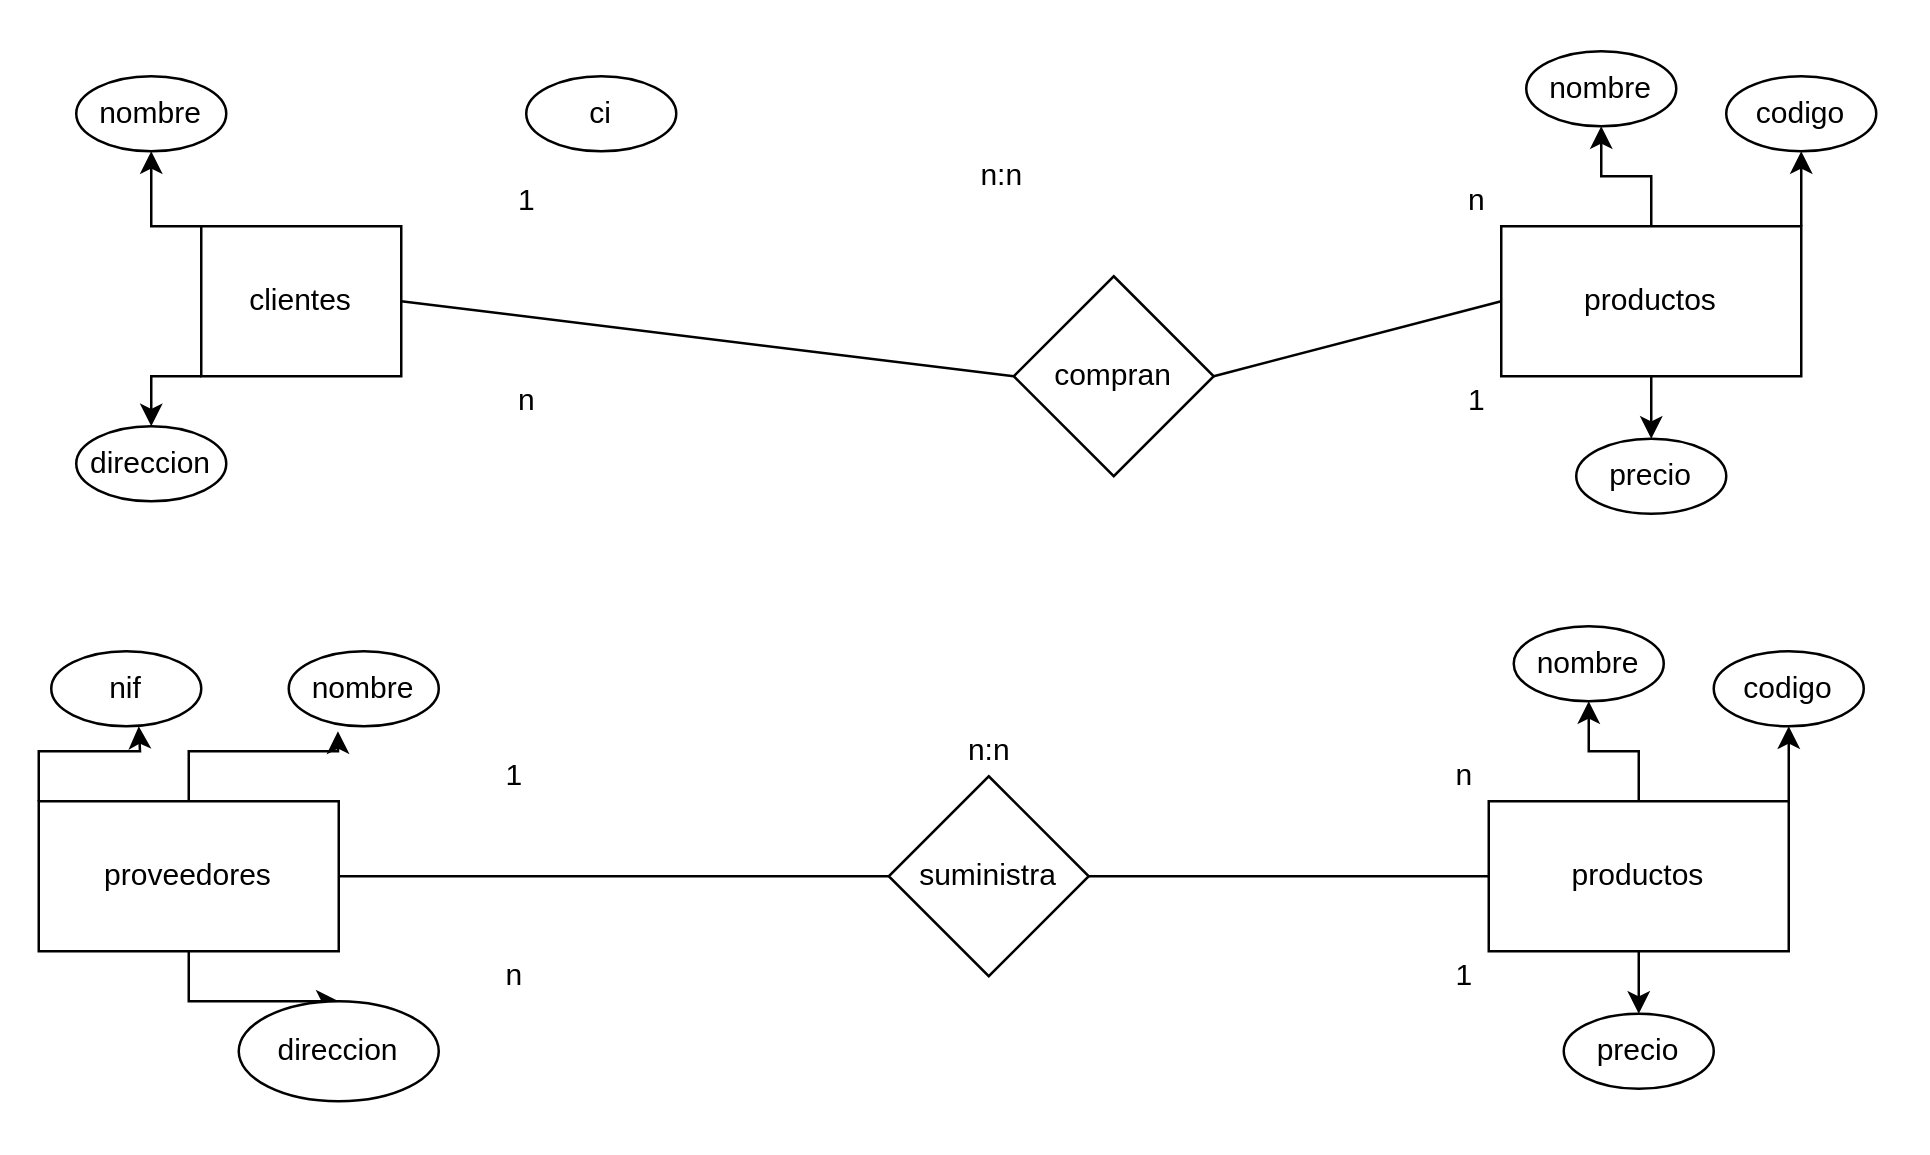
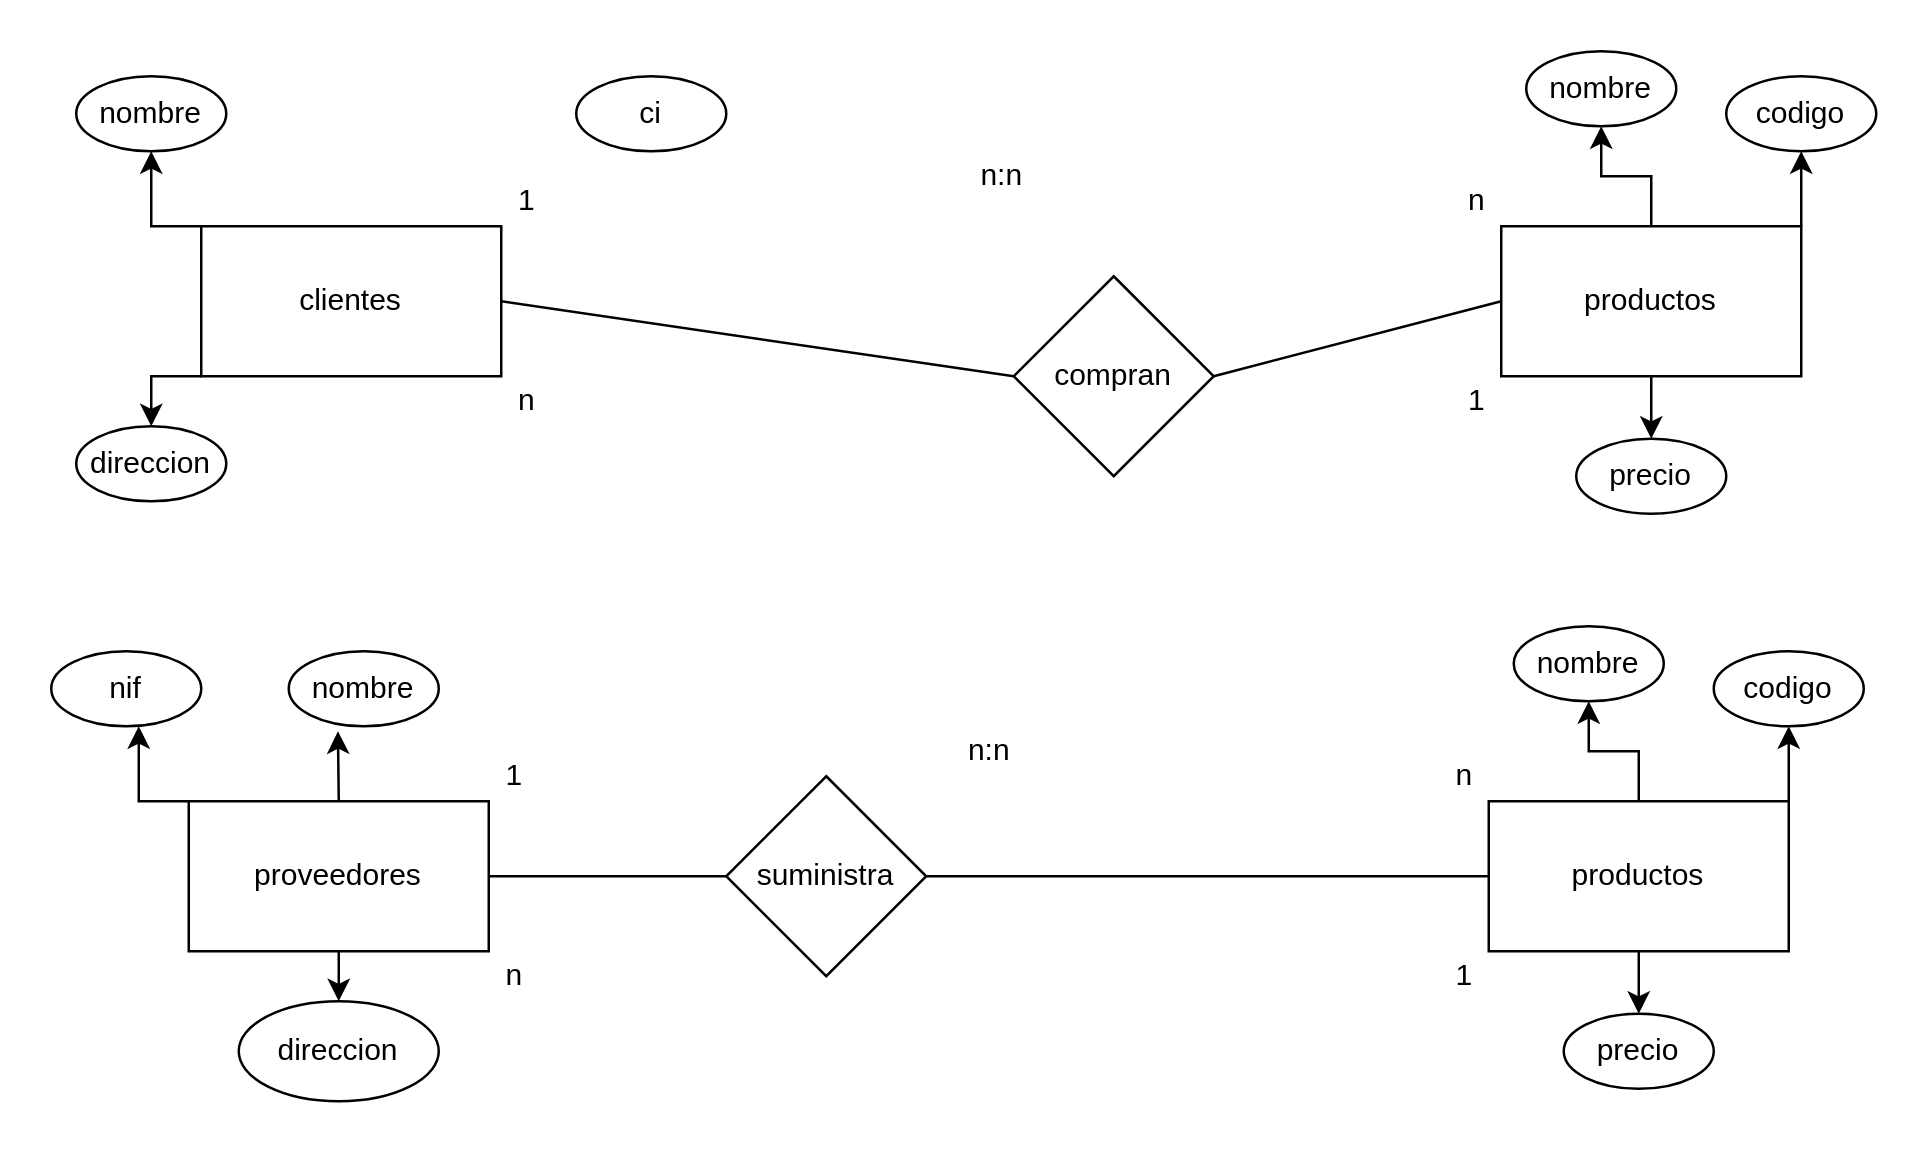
node "ci": moved (601, 114) -> (651, 114)
node "clientes": size 200x150 -> 300x150
node "proveedores": moved (189, 876) -> (339, 876)
node "suministra": moved (989, 876) -> (826, 876)
